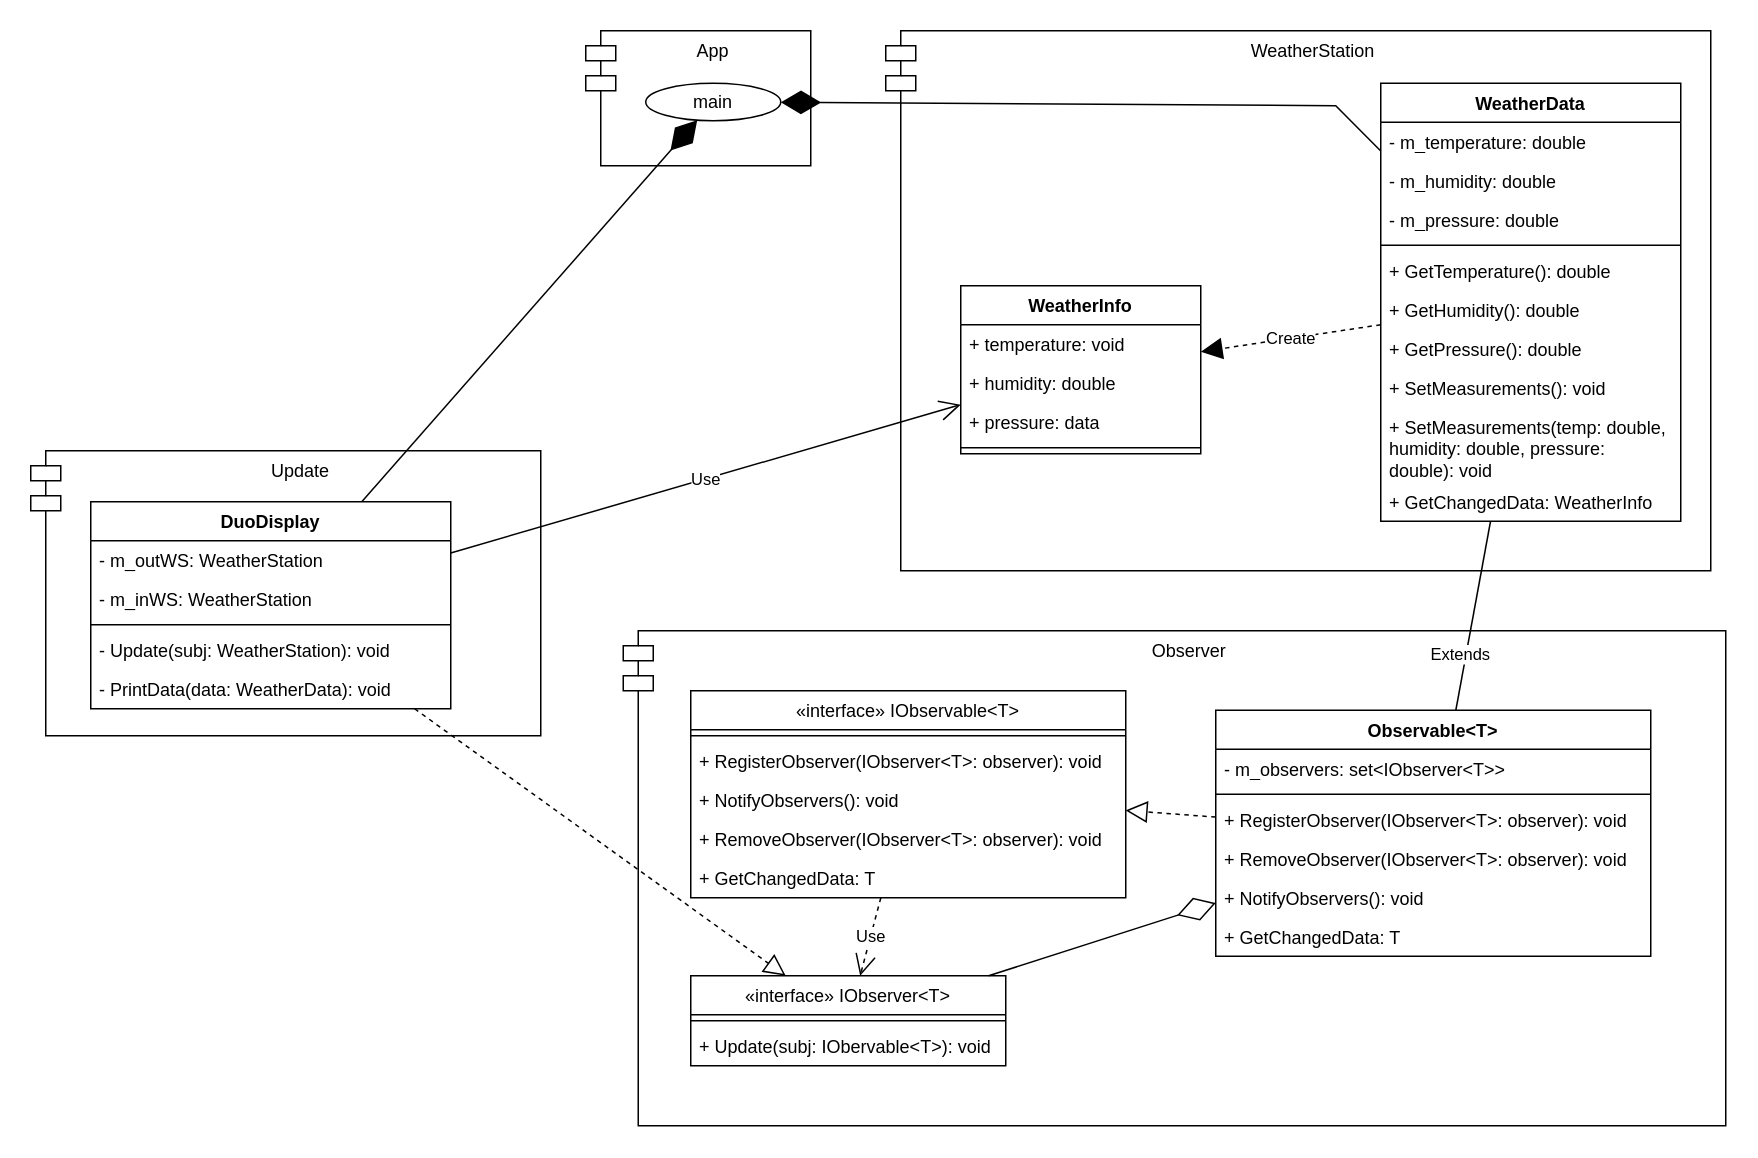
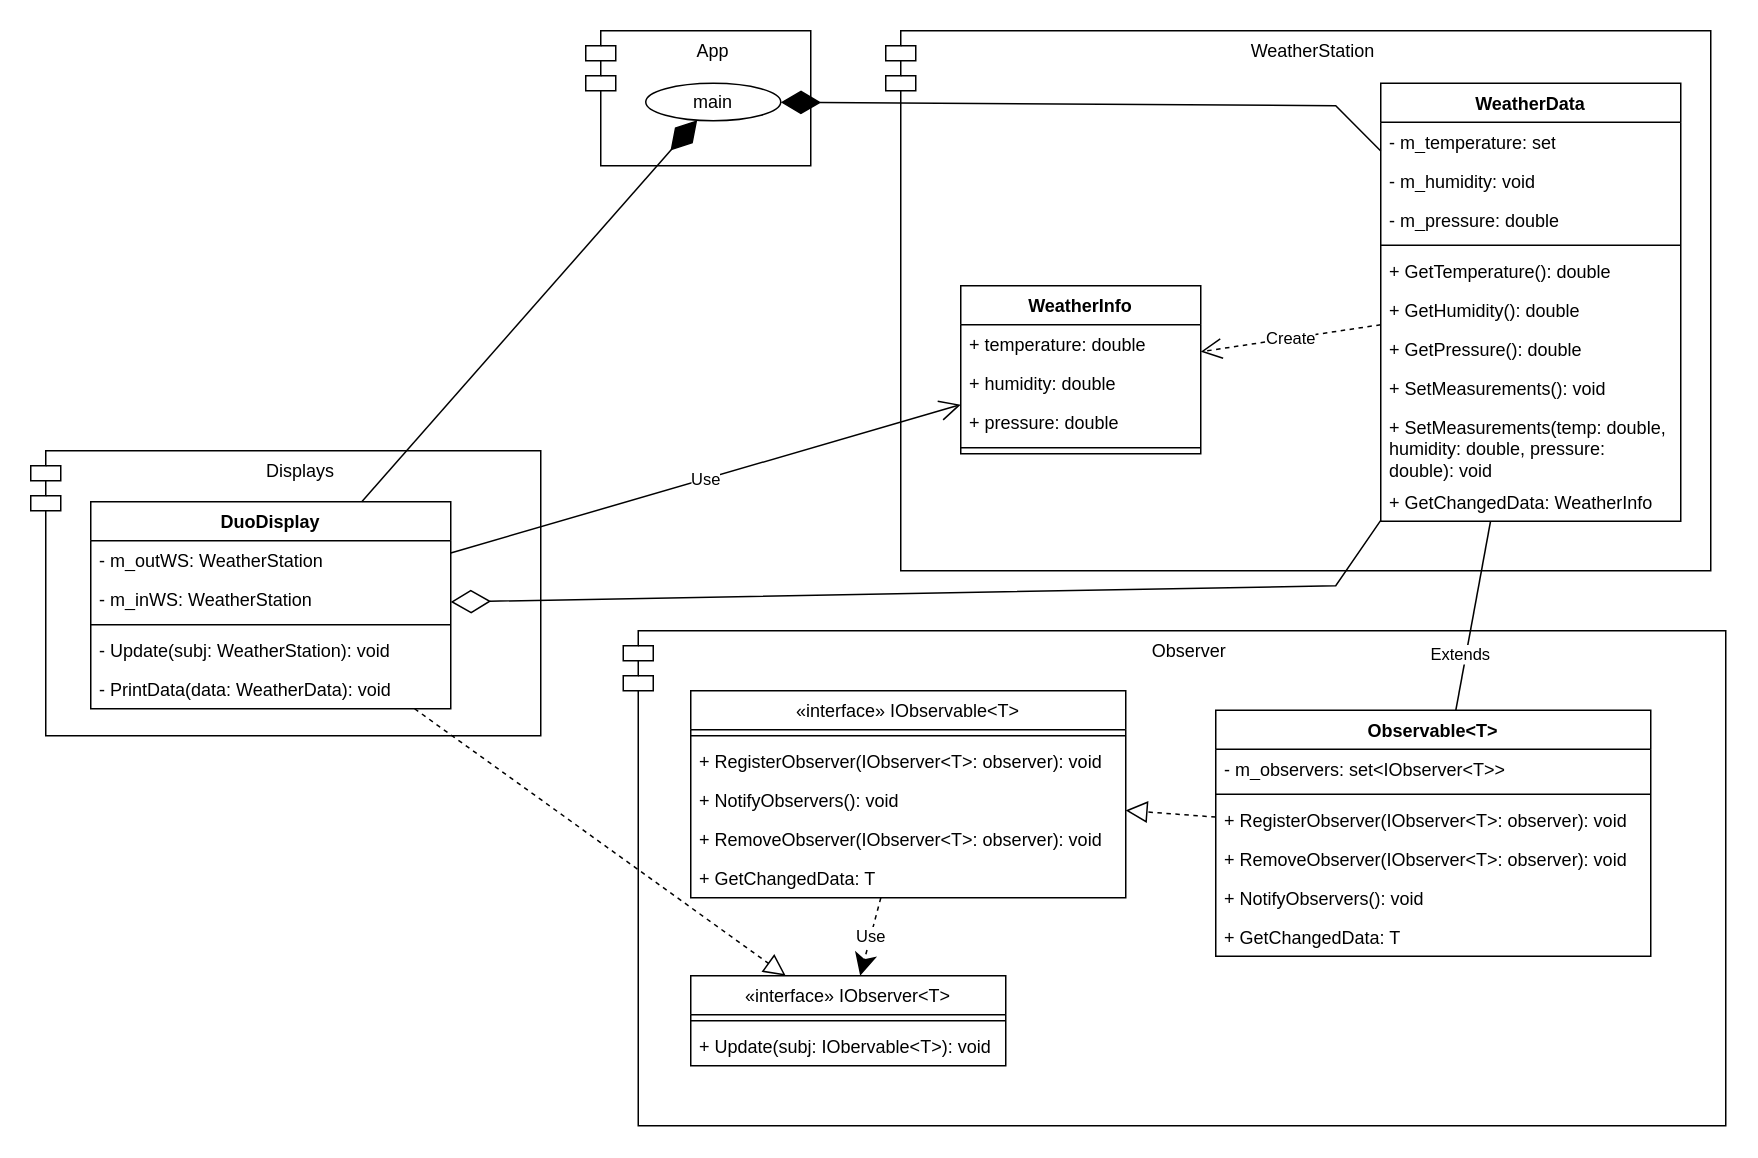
node "- m_temperature: double": label "- m_temperature: double" -> "- m_temperature: set"
node "- m_humidity: double": label "- m_humidity: double" -> "- m_humidity: void"
node "+ temperature: void": label "+ temperature: void" -> "+ temperature: double"
edge "WeatherData" -> "WeatherInfo": arrowhead block -> open
node "+ pressure: data": label "+ pressure: data" -> "+ pressure: double"
node "Update": label "Update" -> "Displays"
edge "WeatherData" -> "DuoDisplay": added
edge "«interface» IObserver<T>" -> "Observable<T>": removed
edge "«interface» IObservable<T>" -> "«interface» IObserver<T>": arrowhead open -> classic
